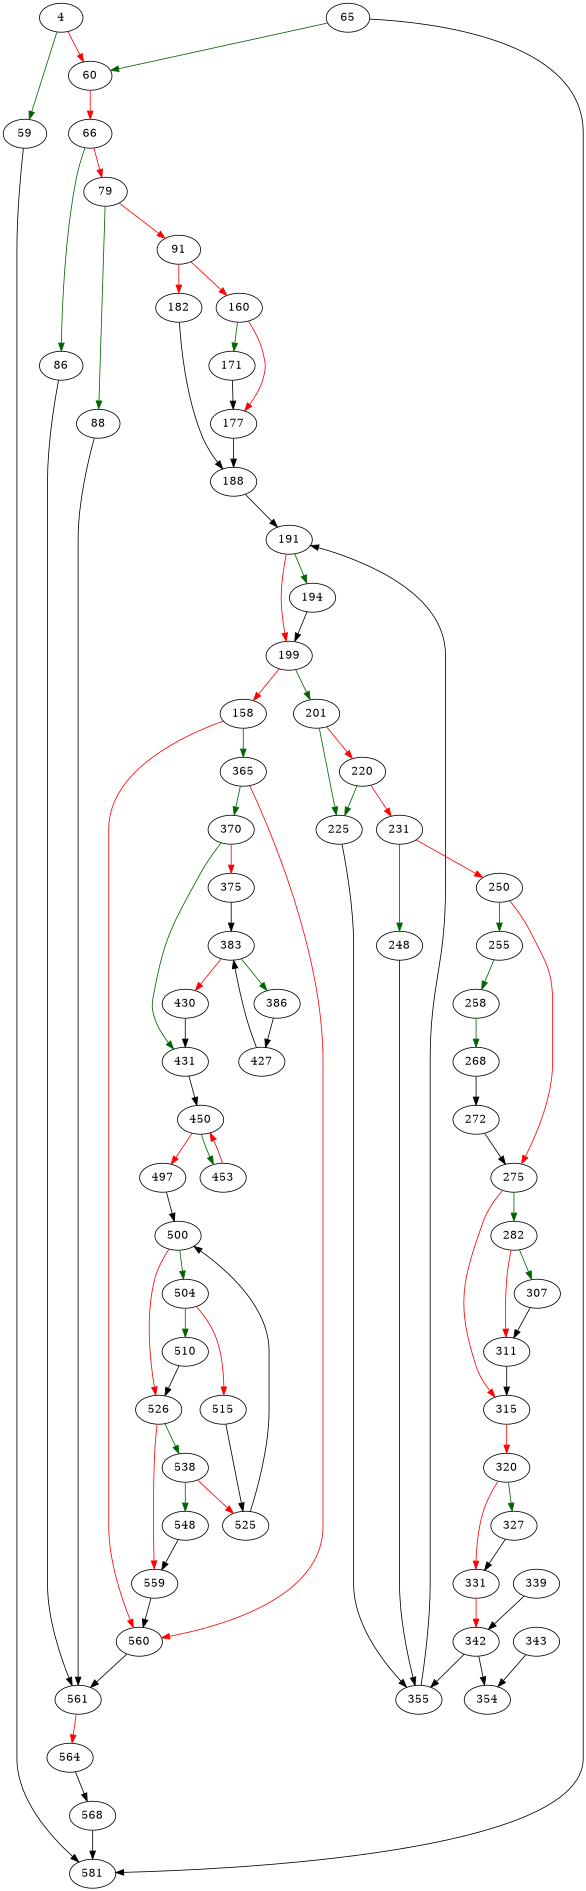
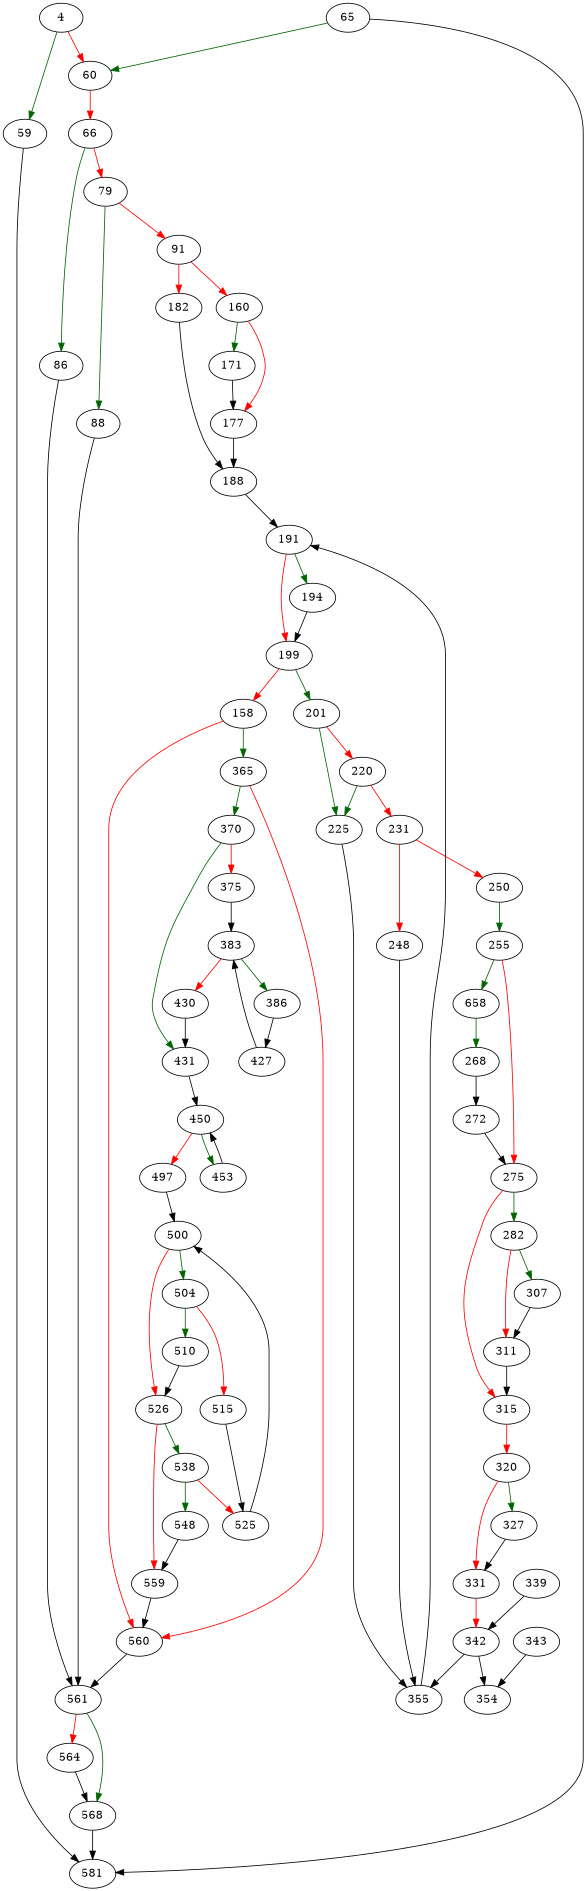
edge "231" -> "248": color darkgreen -> red
node "258": label "258" -> "658"
edge "250" -> "275": now "255" -> "275"
edge "453" -> "450": color red -> black
edge "561" -> "568": added
